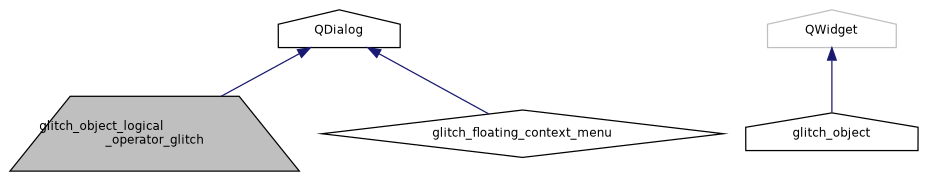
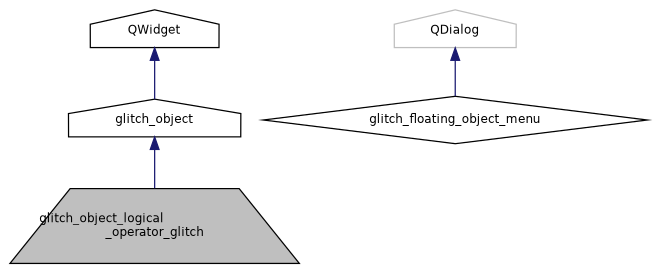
node "QDialog": color black -> grey75
node "QWidget": color grey75 -> black
edge "glitch_object_logical _operator_glitch" -> "QDialog": now "glitch_object_logical _operator_glitch" -> "glitch_object"
node "glitch_floating_context_menu": label "glitch_floating_context_menu" -> "glitch_floating_object_menu"
